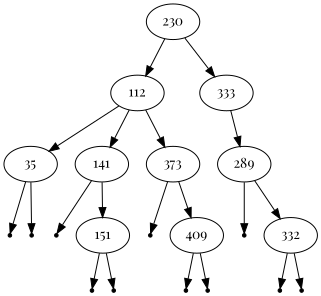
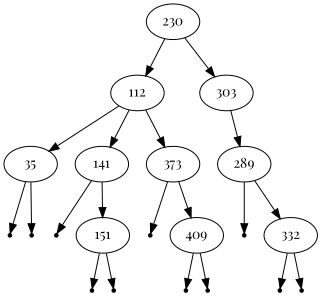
node "333": label "333" -> "303"
